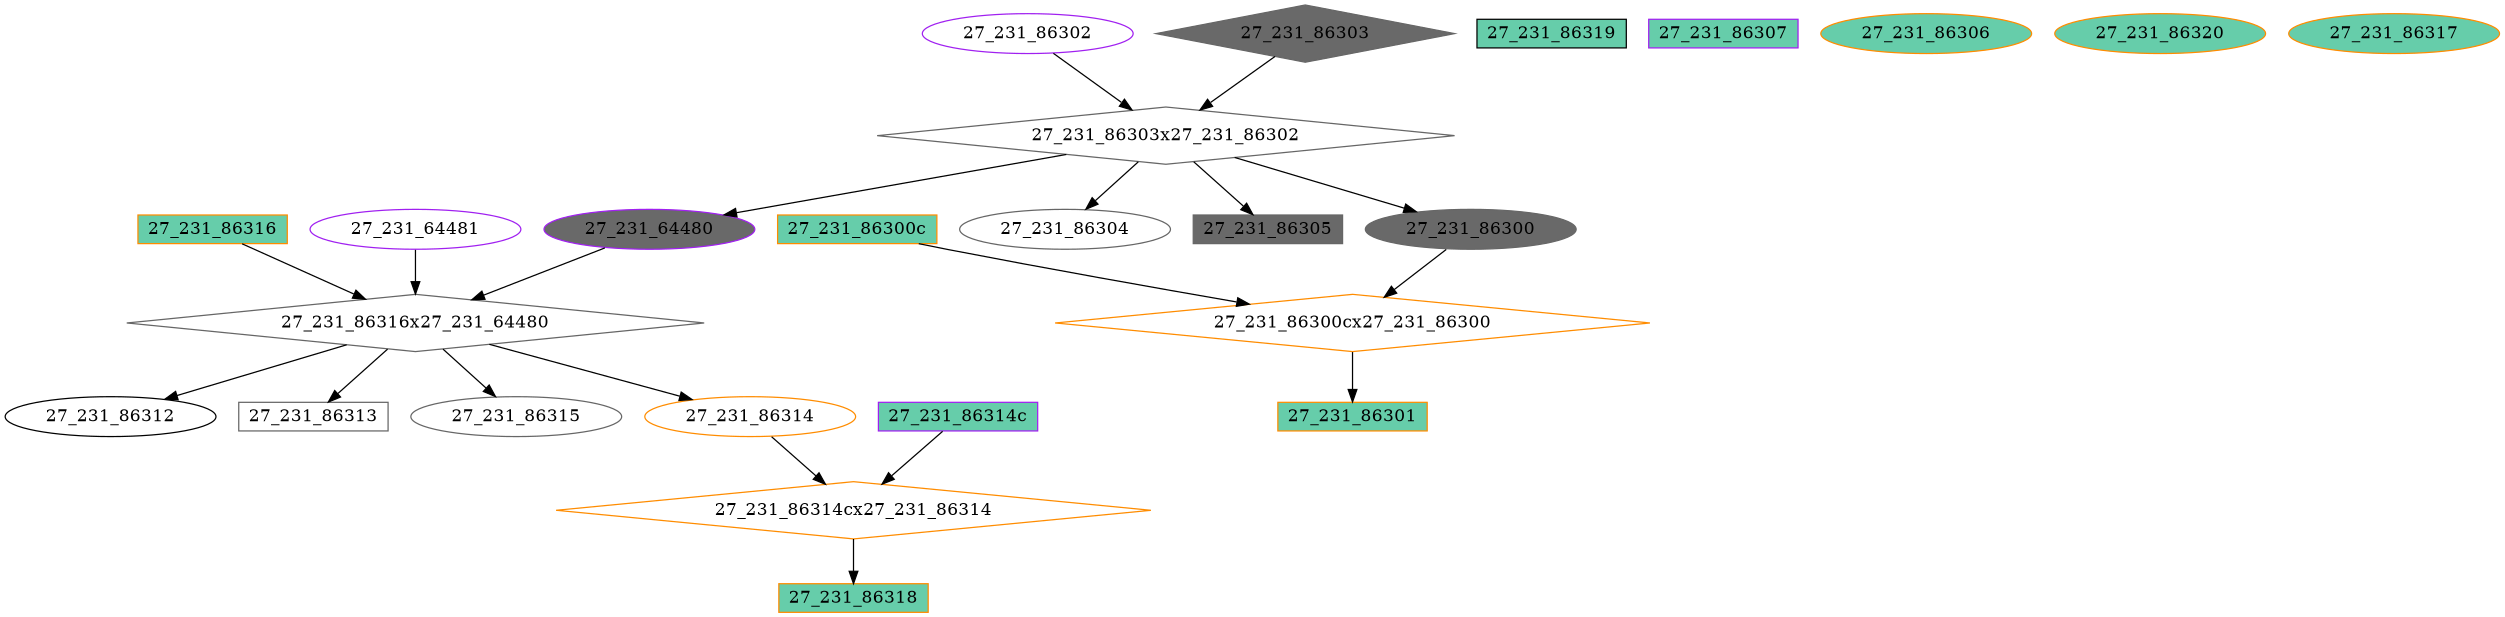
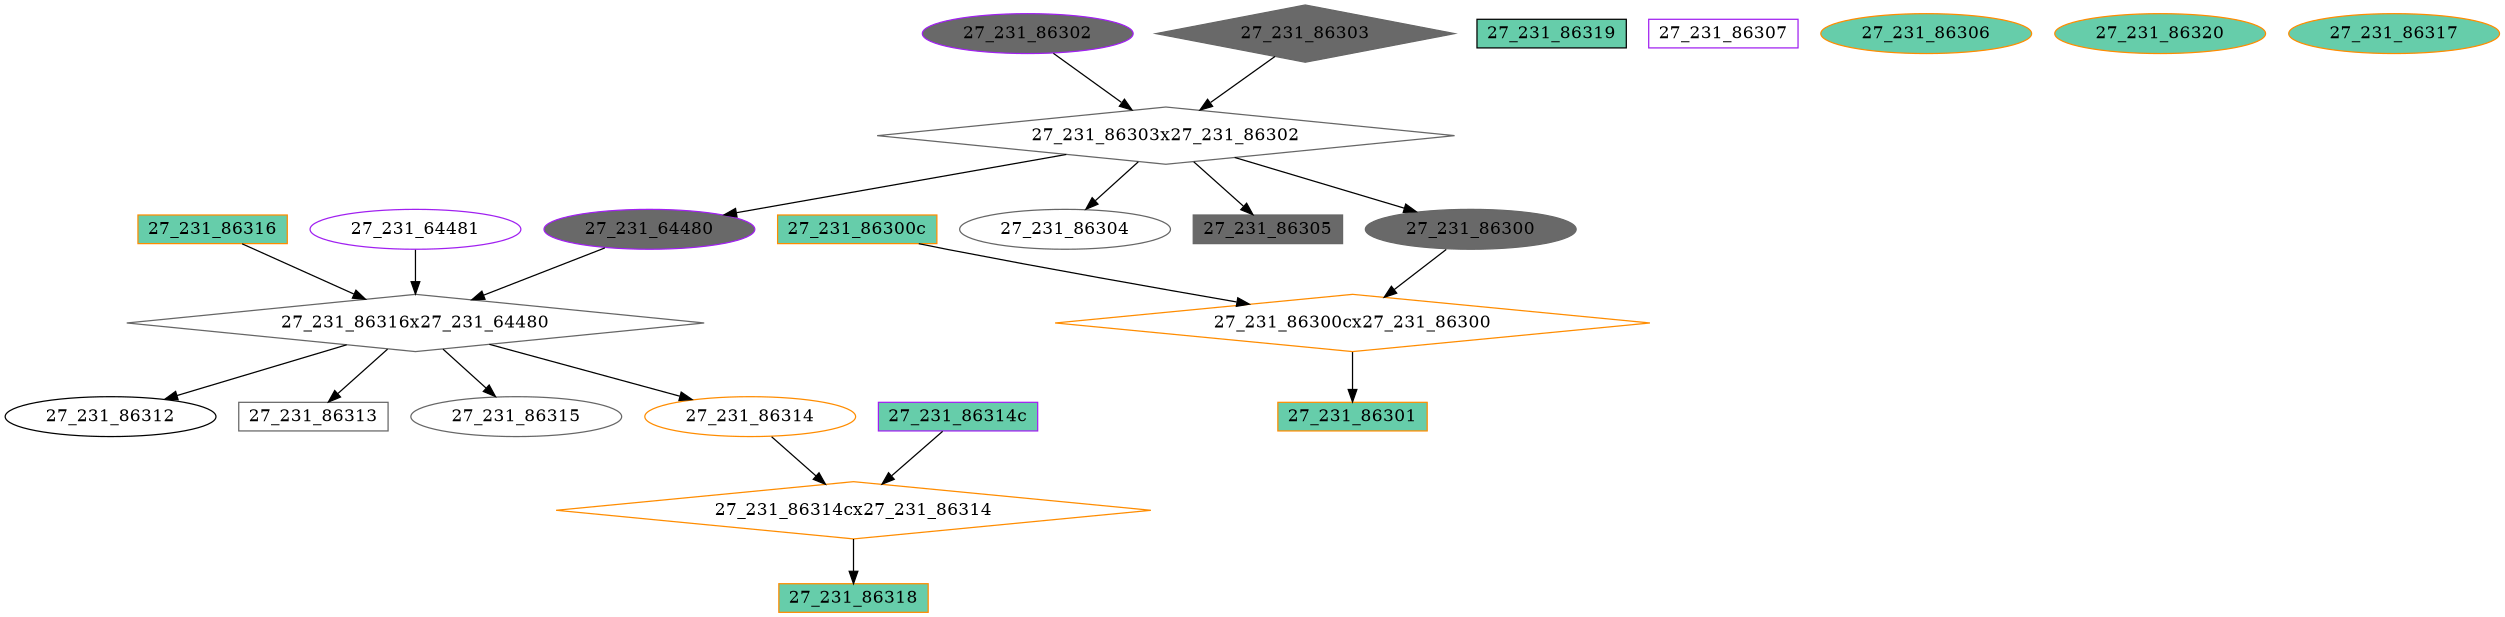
node "27_231_86302": fillcolor white -> dimgrey
node "27_231_86307": fillcolor aquamarine3 -> white
